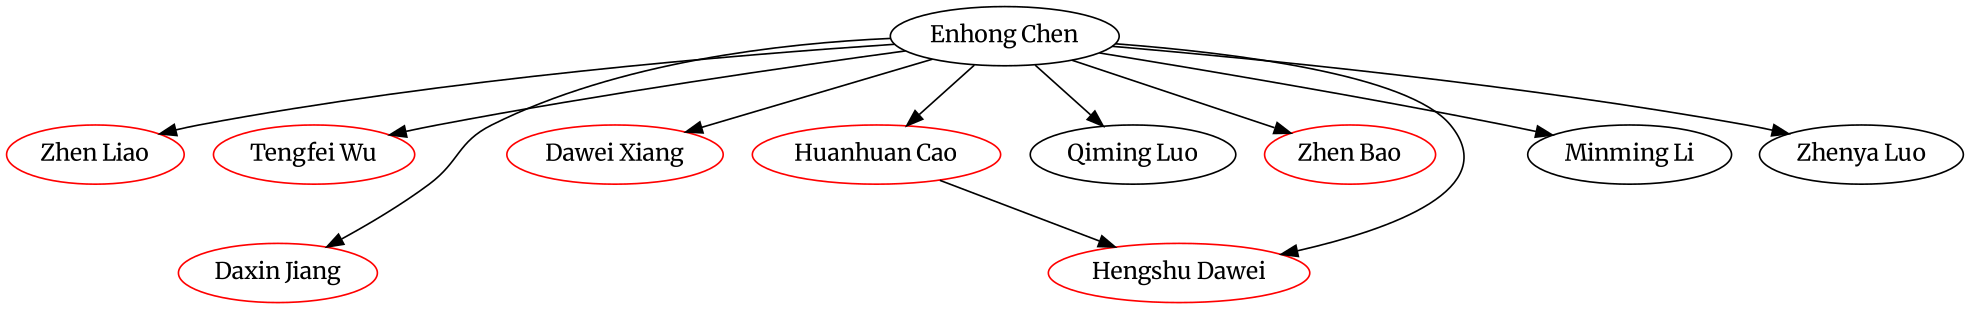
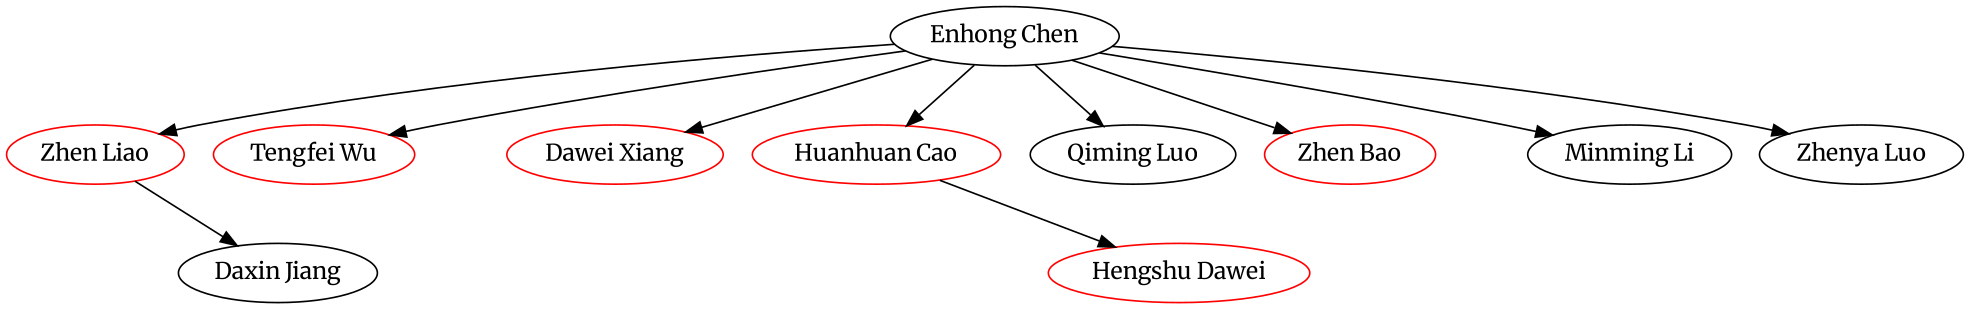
edge "Enhong Chen" -> "Daxin Jiang": now "Zhen Liao" -> "Daxin Jiang"
edge "Enhong Chen" -> "Hengshu Dawei": removed
node "Daxin Jiang": color red -> black
